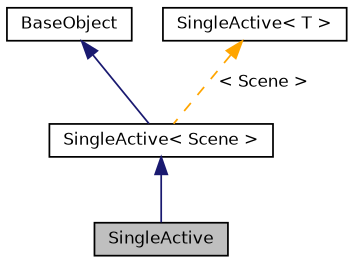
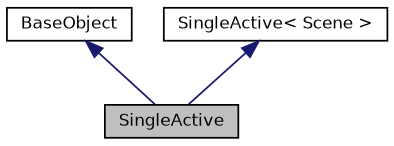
node "SingleActive< T >": removed
edge "SingleActive< Scene >" -> "BaseObject": now "SingleActive" -> "BaseObject"
